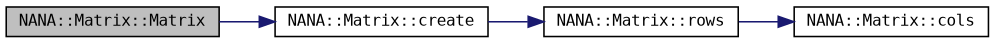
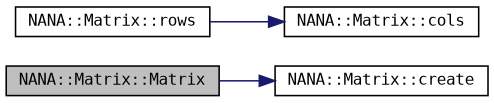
edge "NANA::Matrix::create" -> "NANA::Matrix::rows": removed
